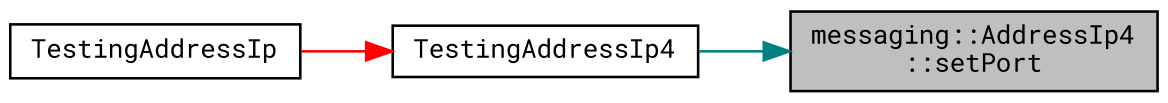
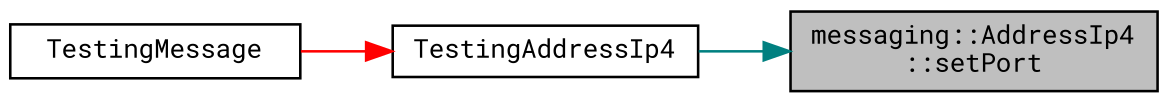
node "TestingAddressIp": label "TestingAddressIp" -> "TestingMessage"
